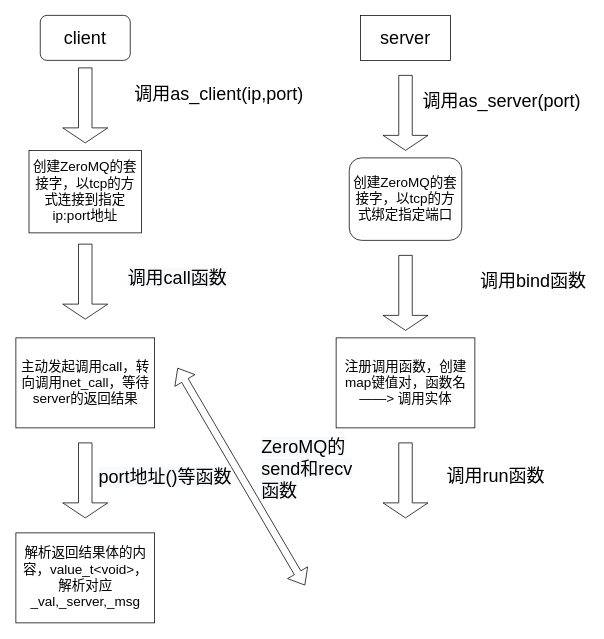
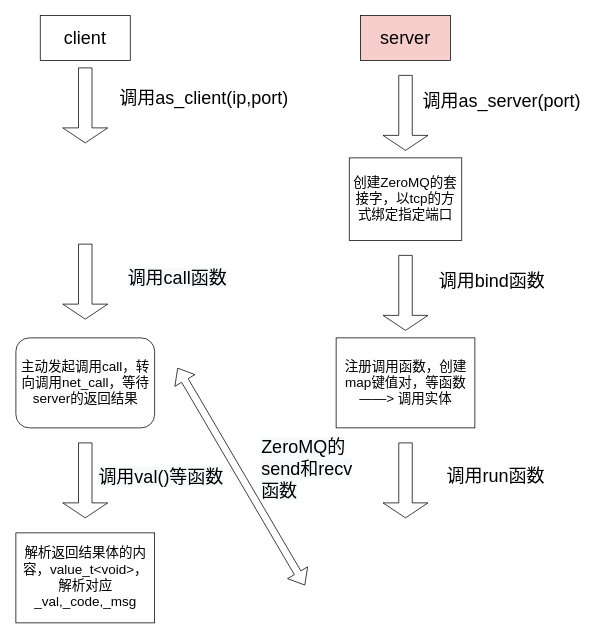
node "client": shape rounded rectangle -> rectangle
node "server": fillcolor #ffffff -> #f8cecc
node "调用as_client(ip,port)": moved (219, 94) -> (204, 98)
node "创建ZeroMQ的套接字，以tcp的方式连接到指定ip:port地址": removed
node "创建ZeroMQ的套接字，以tcp的方式绑定指定端口": shape rounded rectangle -> rectangle
node "调用bind函数": moved (533, 282) -> (492, 282)
node "主动发起调用call，转向调用net_call，等待server的返回结果": shape rectangle -> rounded rectangle
node "注册调用函数，创建map键值对，函数名 ——> 调用实体": label "注册调用函数，创建map键值对，函数名 ——> 调用实体" -> "注册调用函数，创建map键值对，等函数 ——> 调用实体"
node "port地址()等函数": label "port地址()等函数" -> "调用val()等函数"
node "解析返回结果体的内容，value_t<void>，解析对应_val,_server,_msg": label "解析返回结果体的内容，value_t<void>，解析对应_val,_server,_msg" -> "解析返回结果体的内容，value_t<void>，解析对应_val,_code,_msg"
